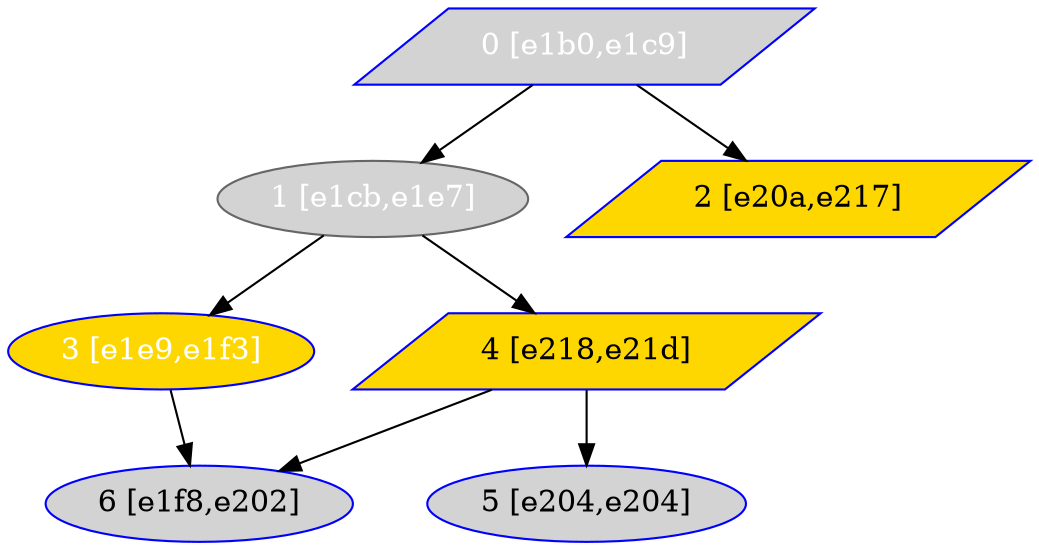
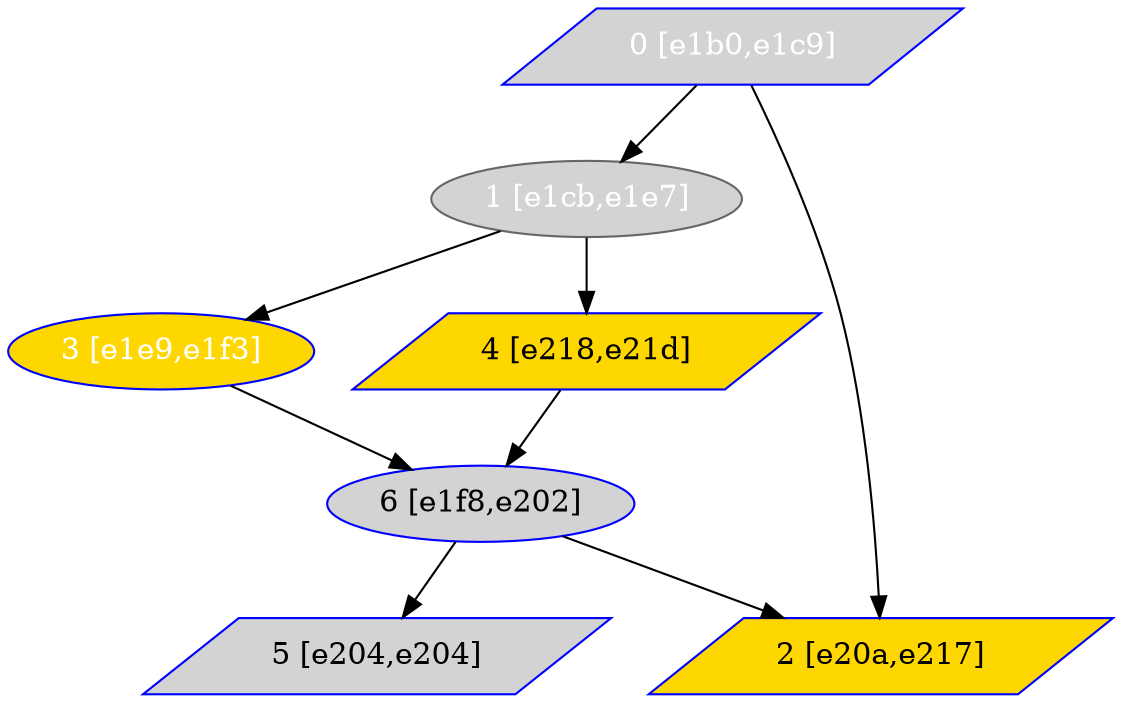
edge "4 [e218,e21d]" -> "5 [e204,e204]": now "6 [e1f8,e202]" -> "5 [e204,e204]"
node "5 [e204,e204]": shape ellipse -> parallelogram
edge "6 [e1f8,e202]" -> "2 [e20a,e217]": added
